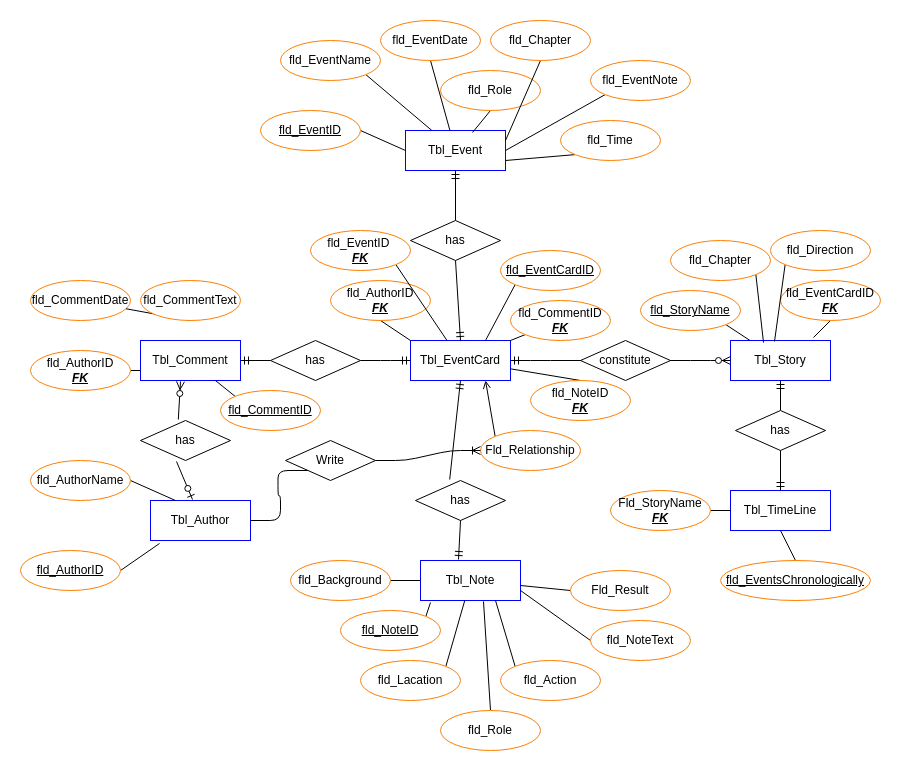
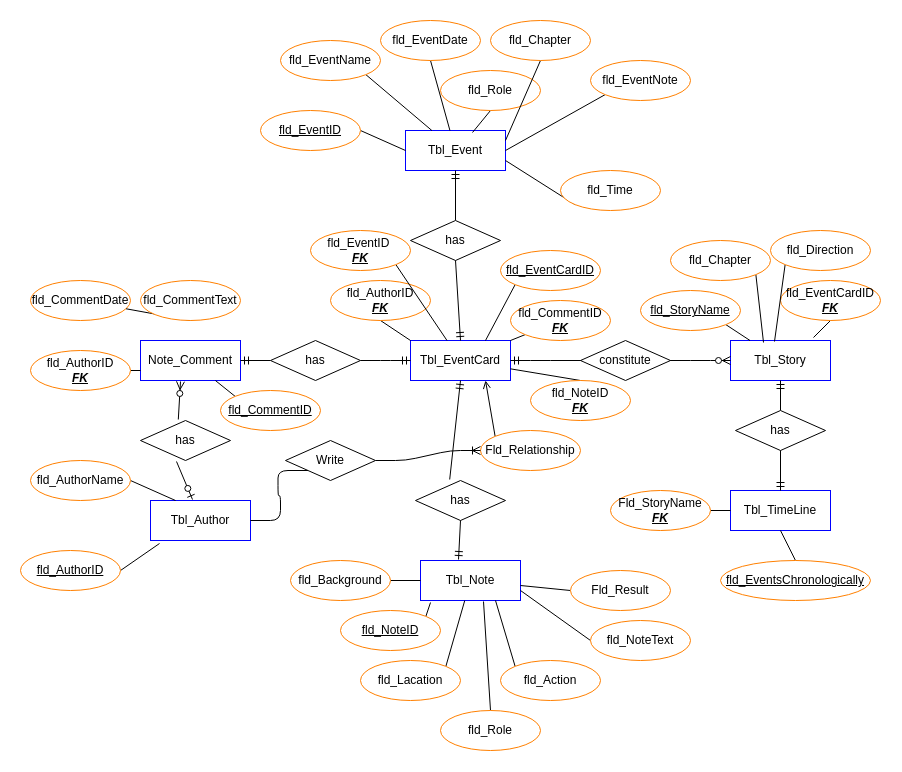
node "fld_Time": moved (611, 141) -> (611, 191)
node "Tbl_Comment": label "Tbl_Comment" -> "Note_Comment"
